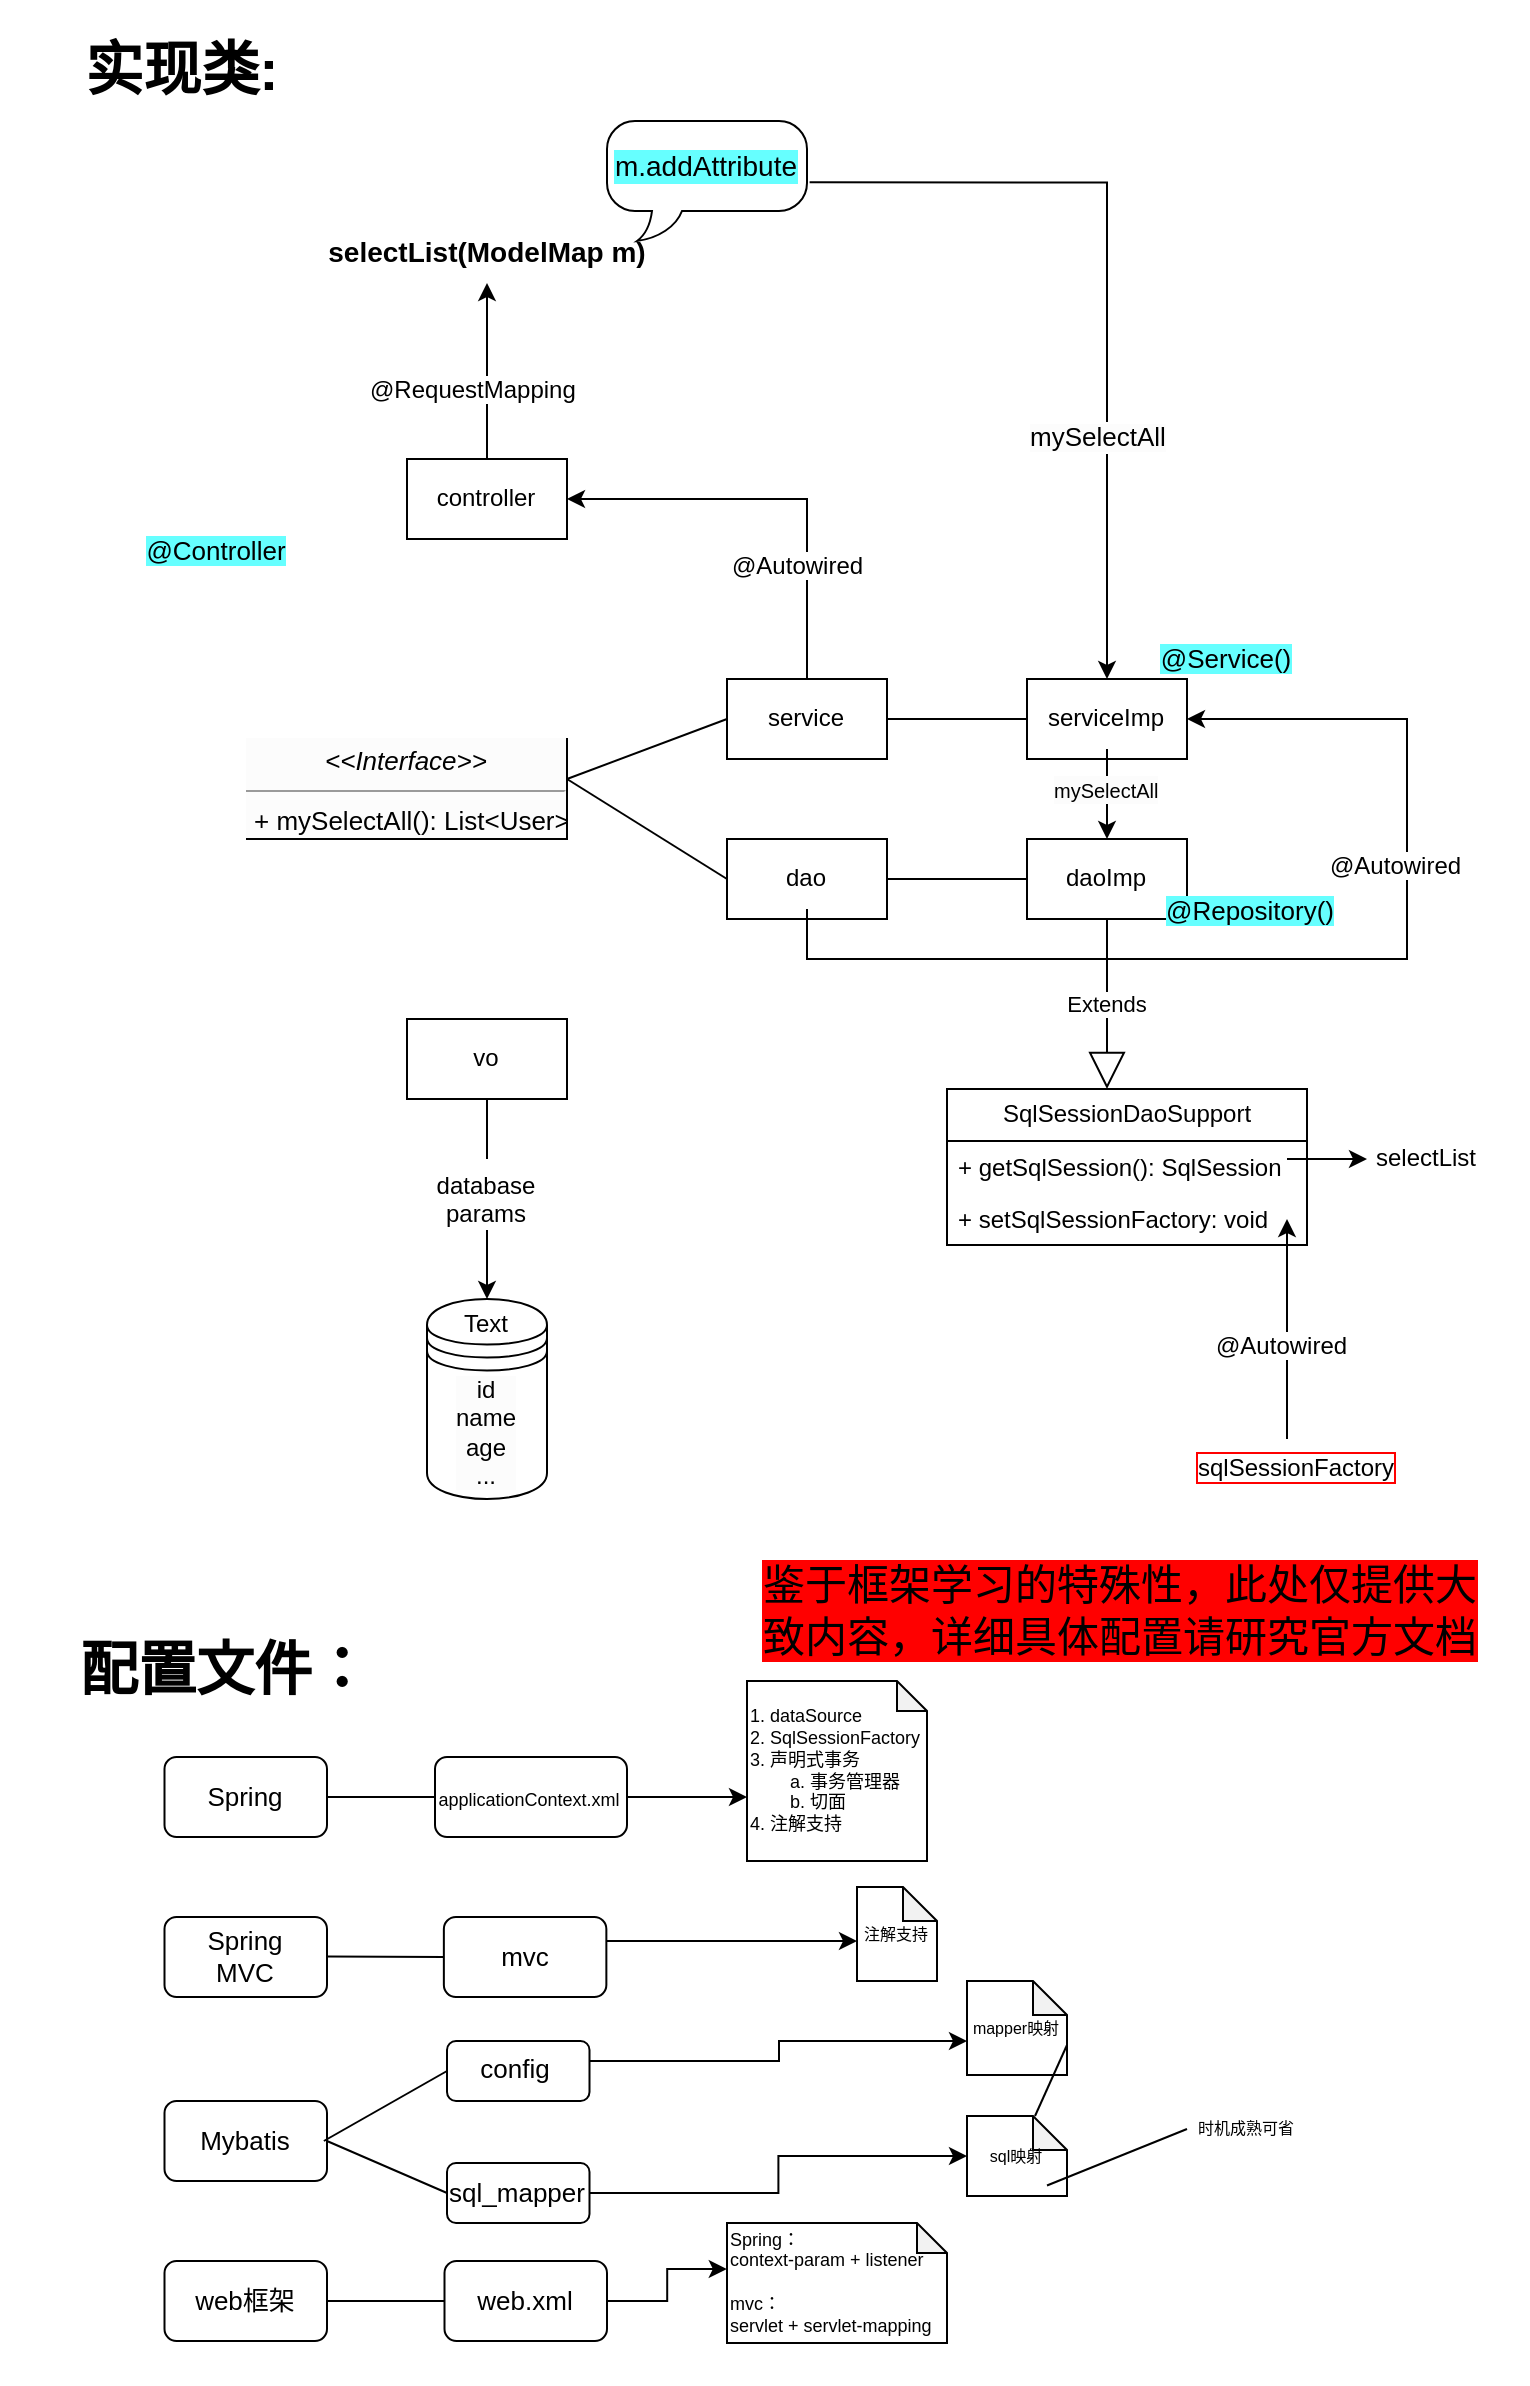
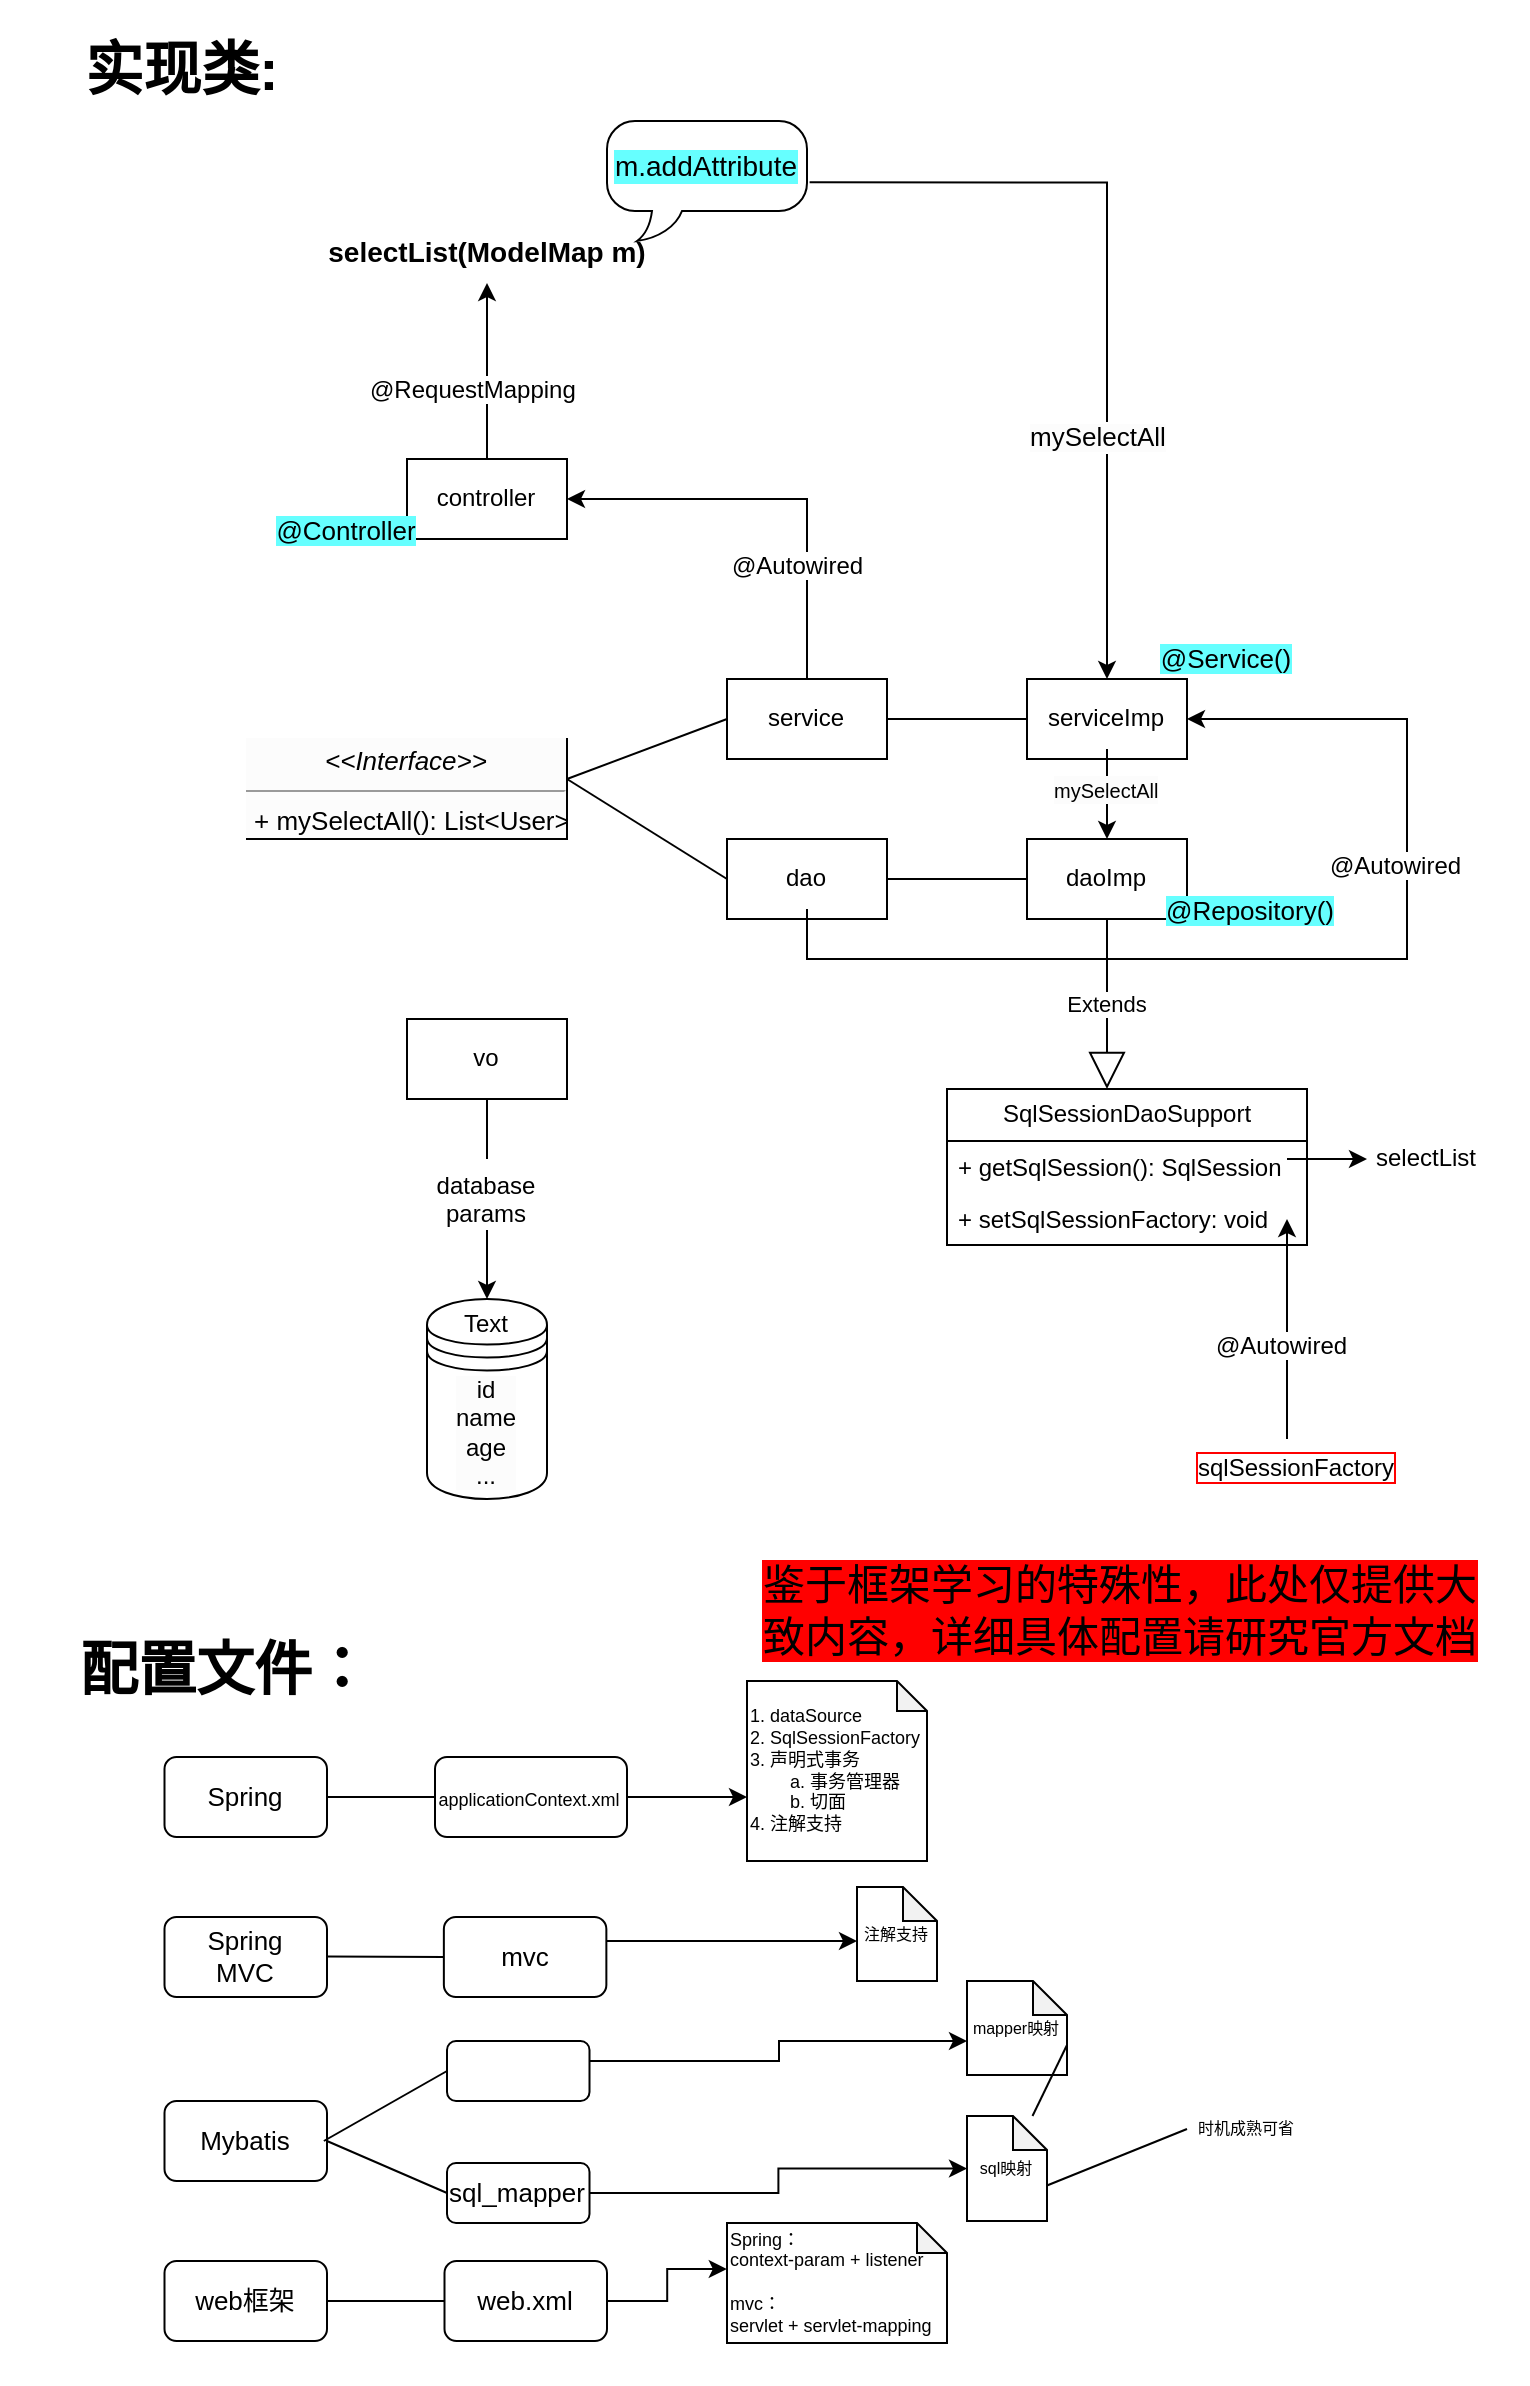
node "@Controller": moved (217, 551) -> (347, 531)
node "config": removed
node "sql映射": size 100x80 -> 80x105
